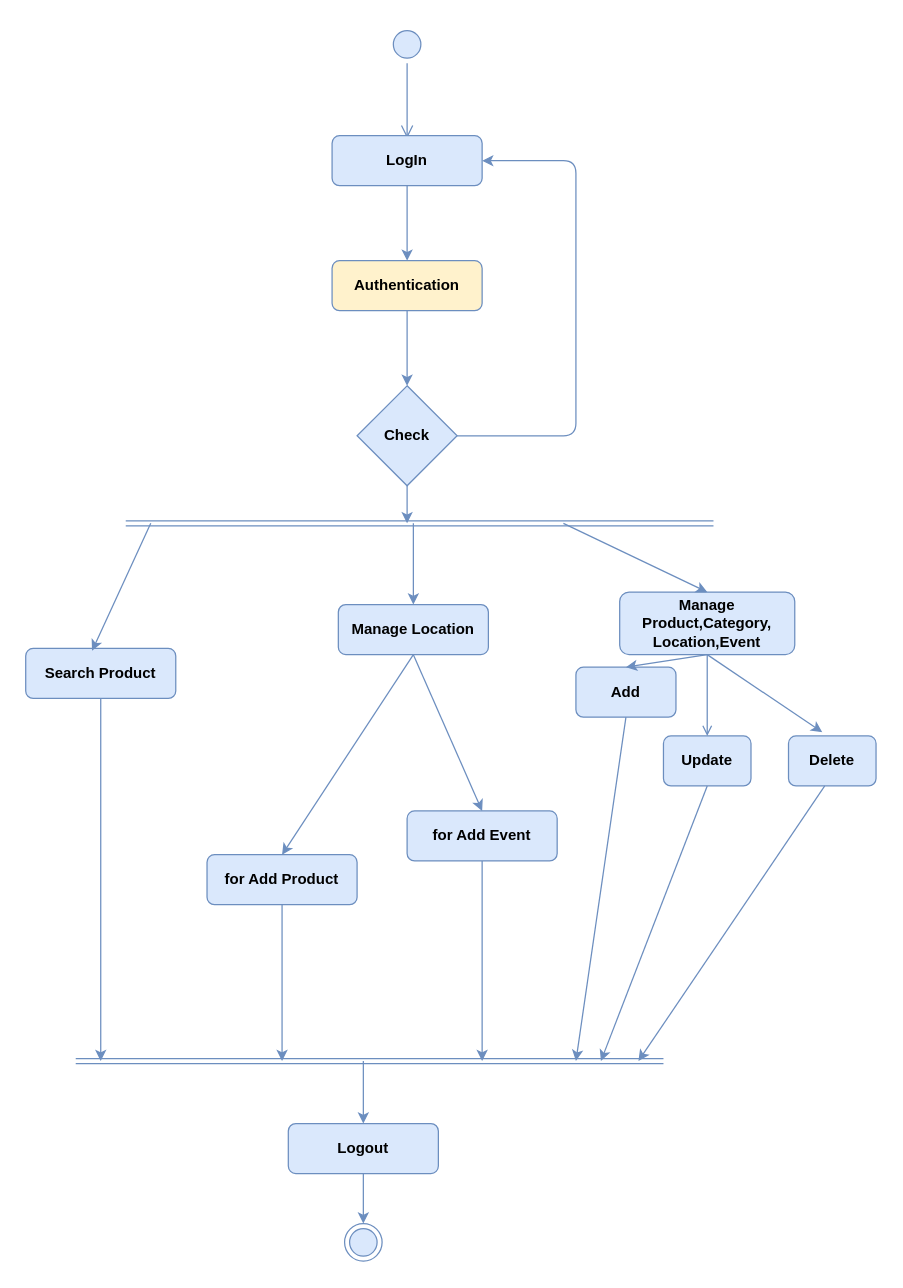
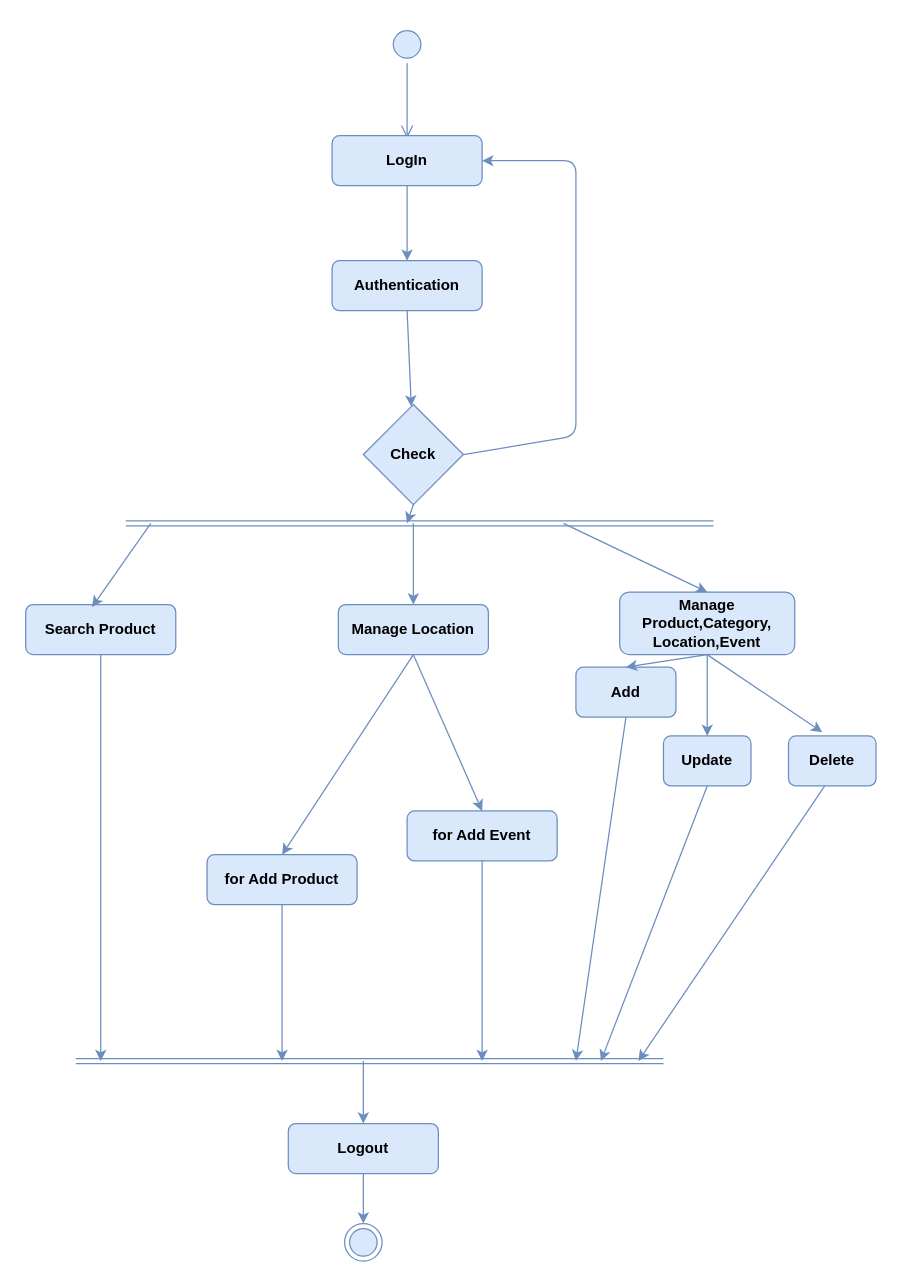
node "Authentication": fillcolor #fff2cc -> #dae8fc
node "Check": moved (407, 436) -> (413, 454)
node "Search Product": moved (101, 673) -> (101, 629)
edge "Manage Product,Category, Location,Event" -> "Update": arrowhead open -> classic
